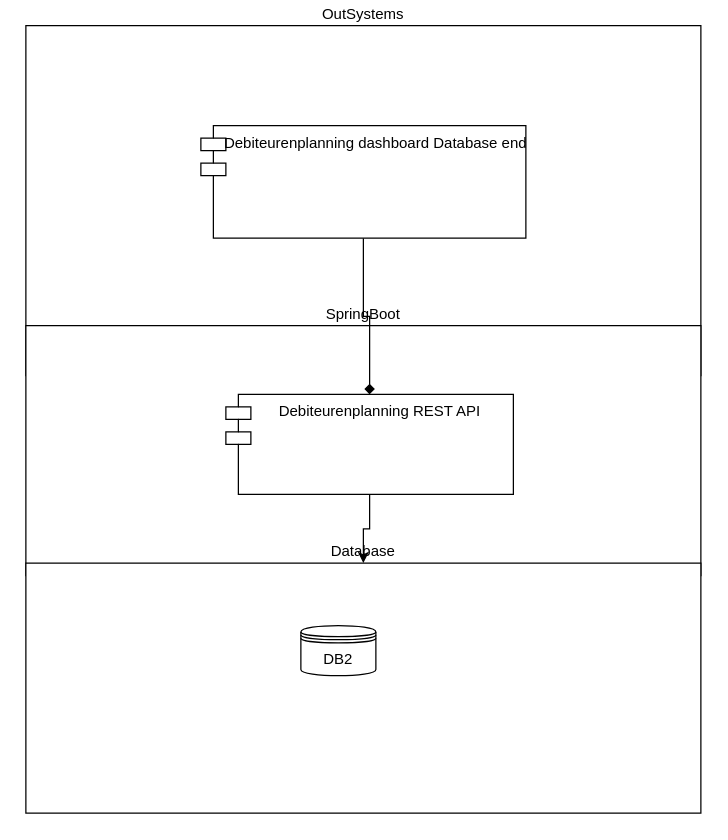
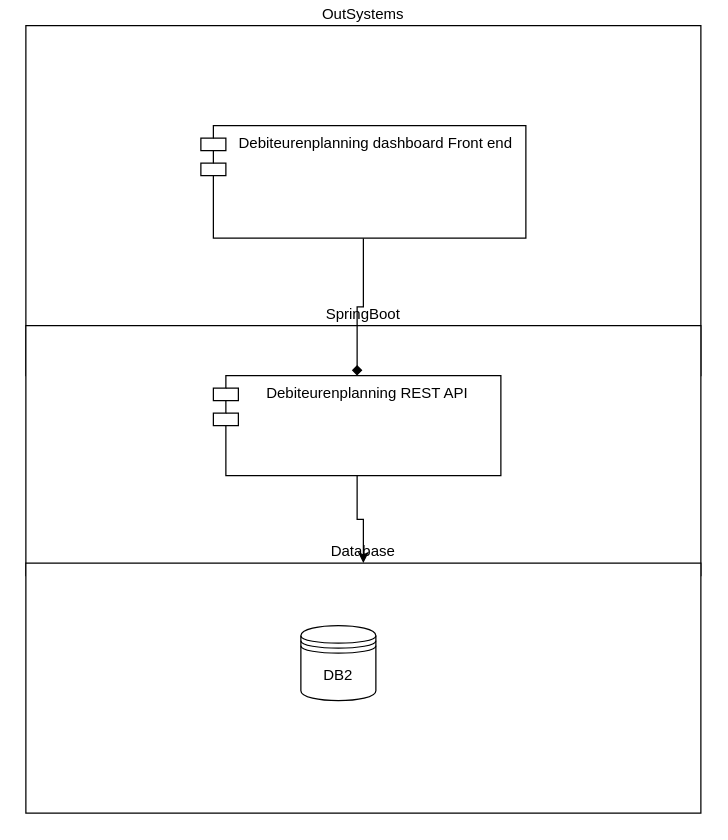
node "Debiteurenplanning dashboard Database end": label "Debiteurenplanning dashboard Database end" -> "Debiteurenplanning dashboard Front end"
node "Debiteurenplanning REST API": moved (369, 444) -> (357, 426)
node "DB2": size 75x50 -> 75x75
